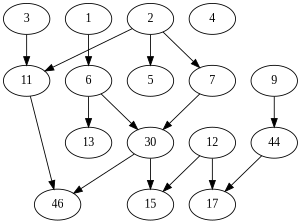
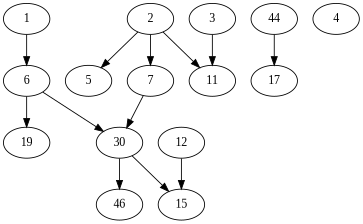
node "9": removed
edge "11" -> "46": removed
node "13": label "13" -> "19"
edge "12" -> "17": removed
